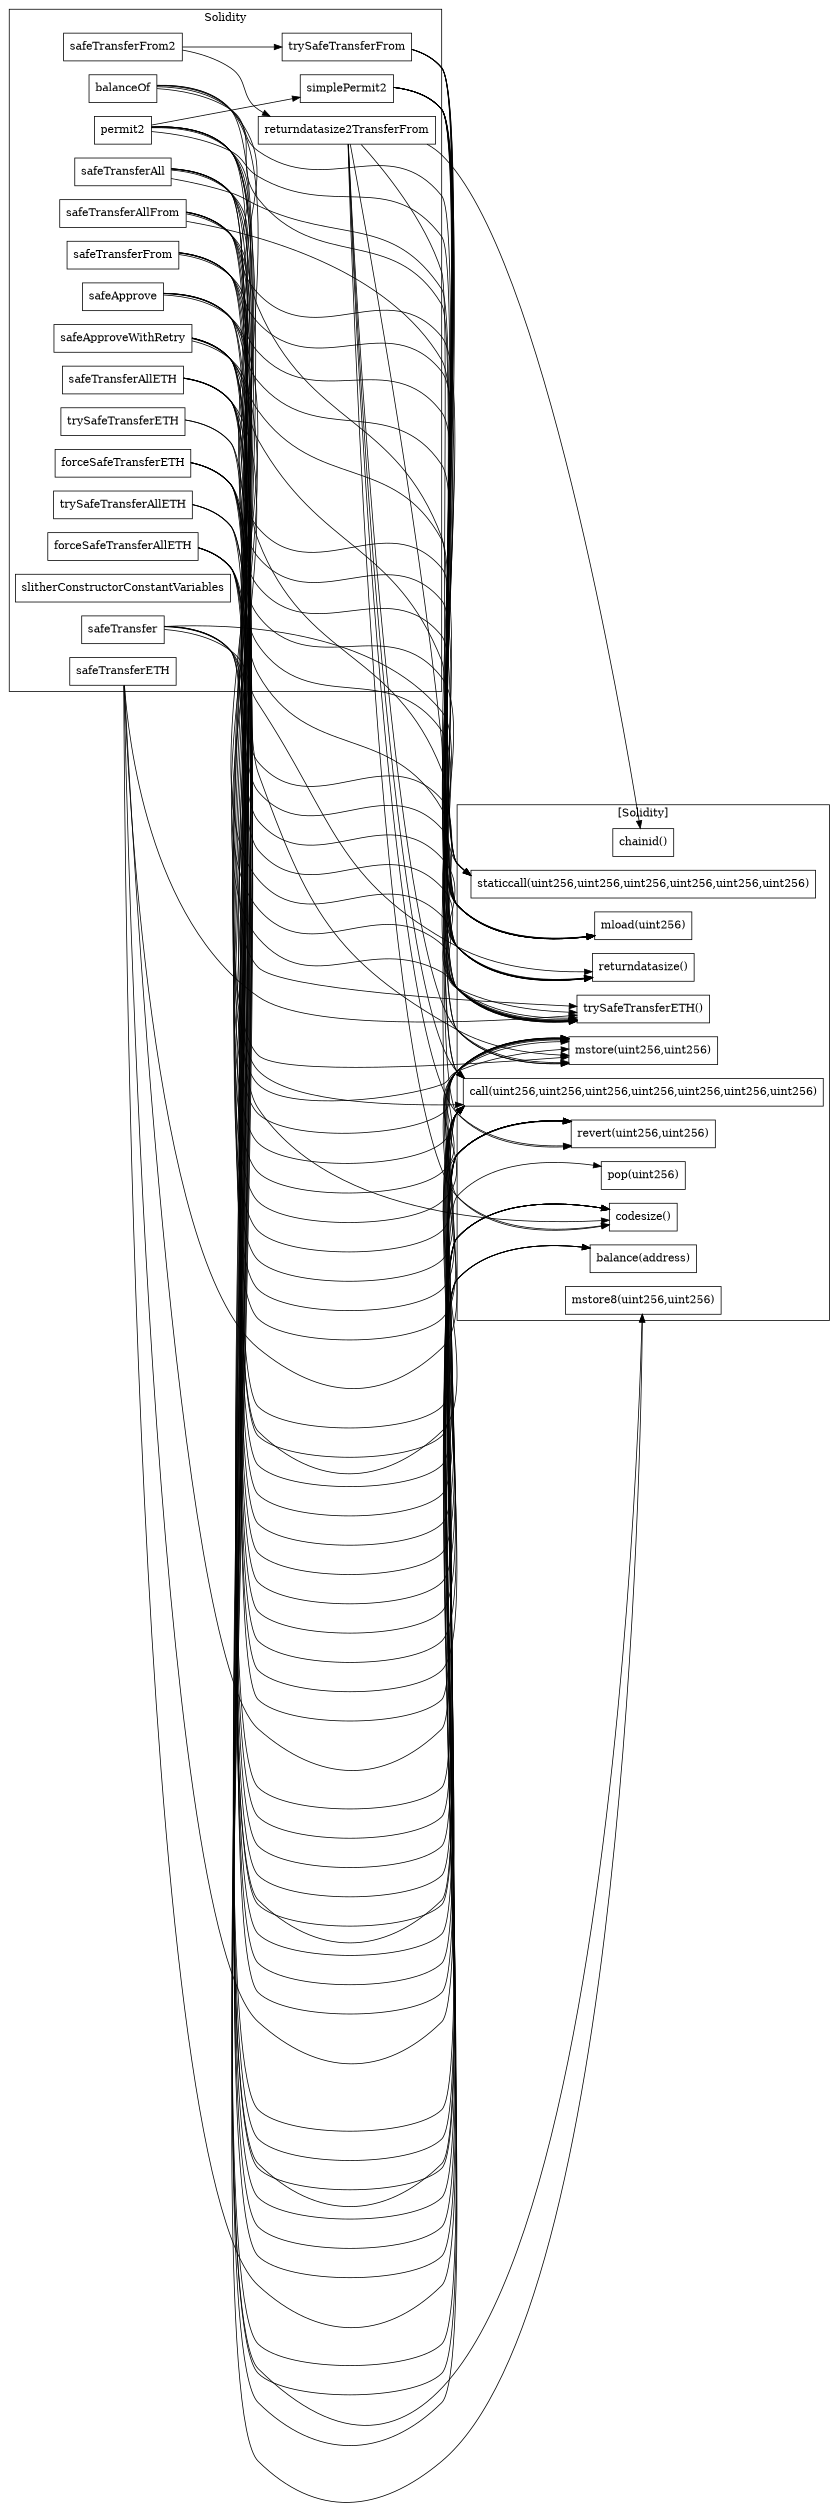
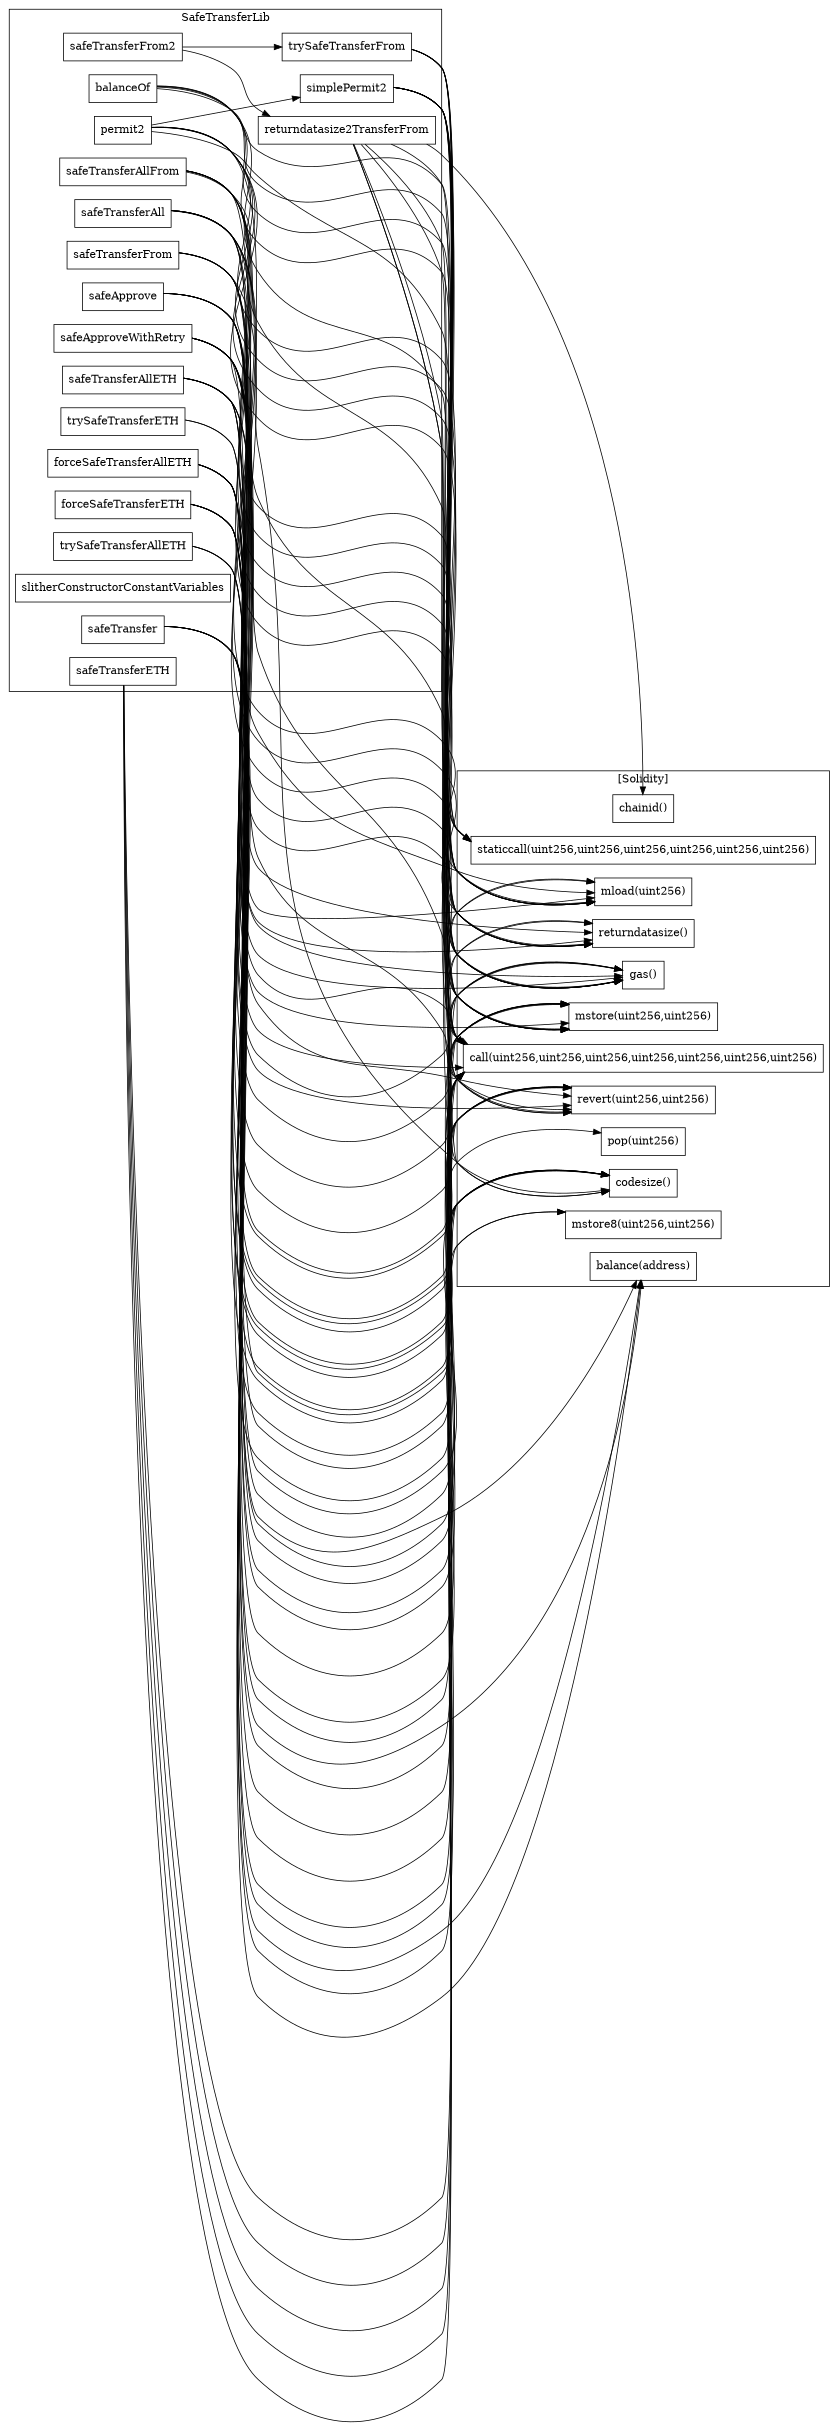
cluster "Solidity": label "Solidity" -> "SafeTransferLib"
edge "permit2" -> "mload(uint256)": removed
node "trySafeTransferETH()": label "trySafeTransferETH()" -> "gas()"
edge "safeTransferFrom" -> "mstore(uint256,uint256)": removed
